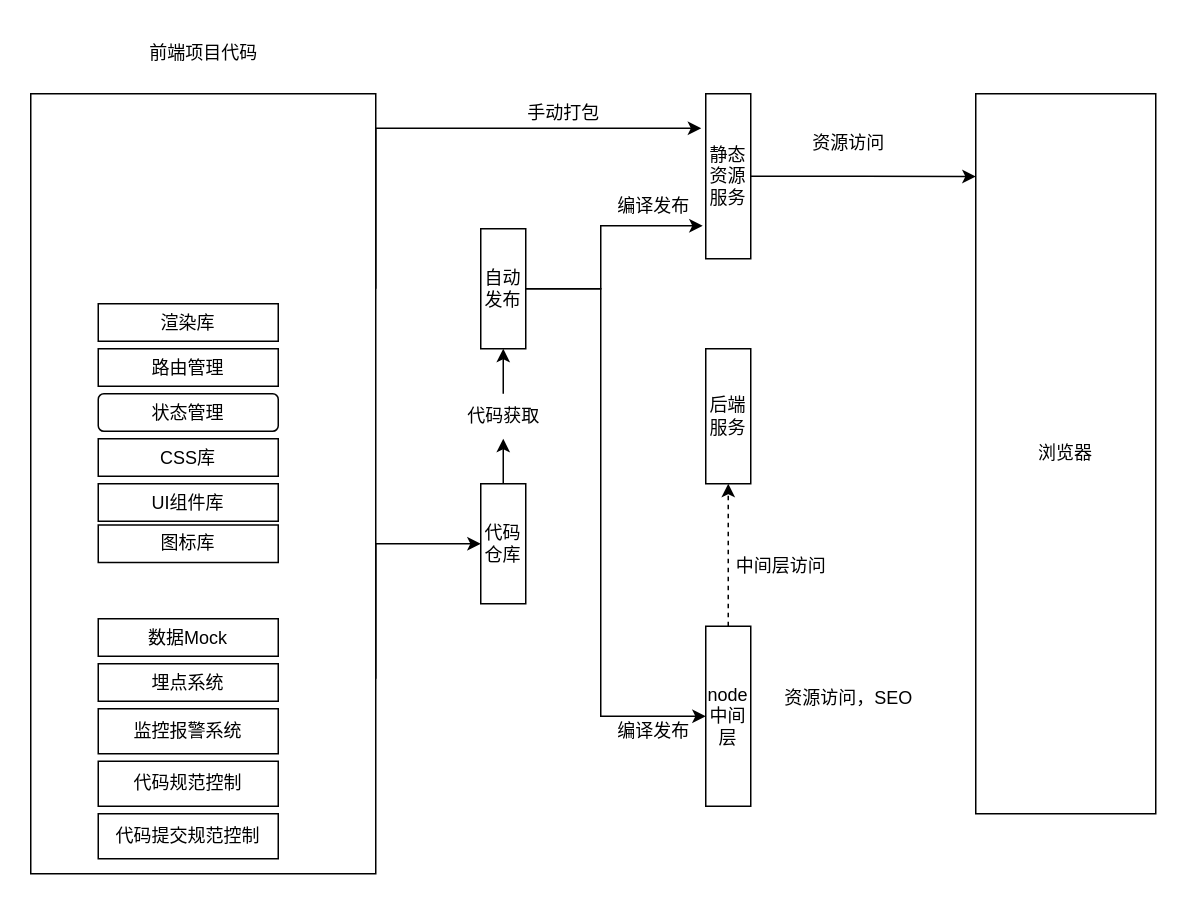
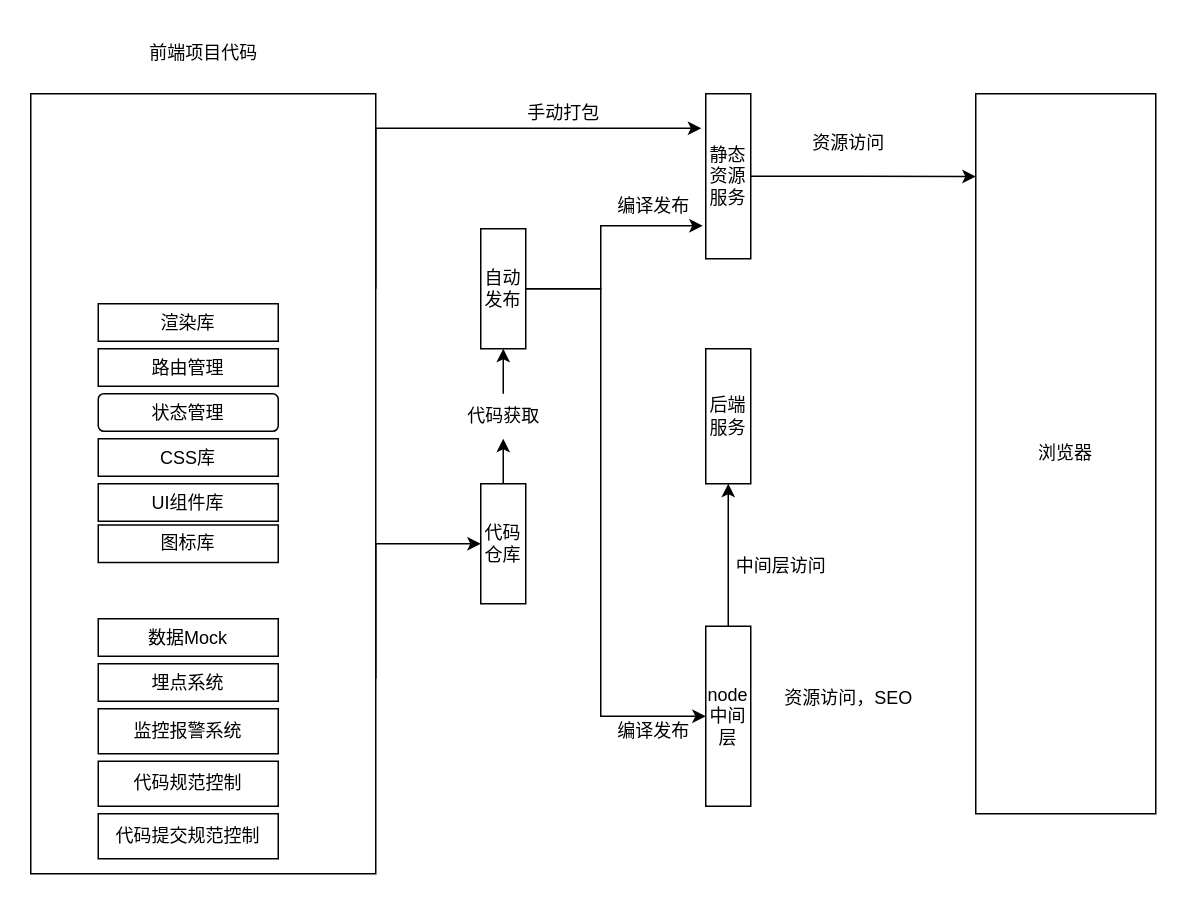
edge "node中间层" -> "后端服务": style dashed -> solid
